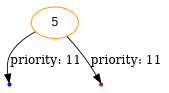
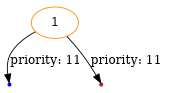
node "5": label "5" -> "1"
